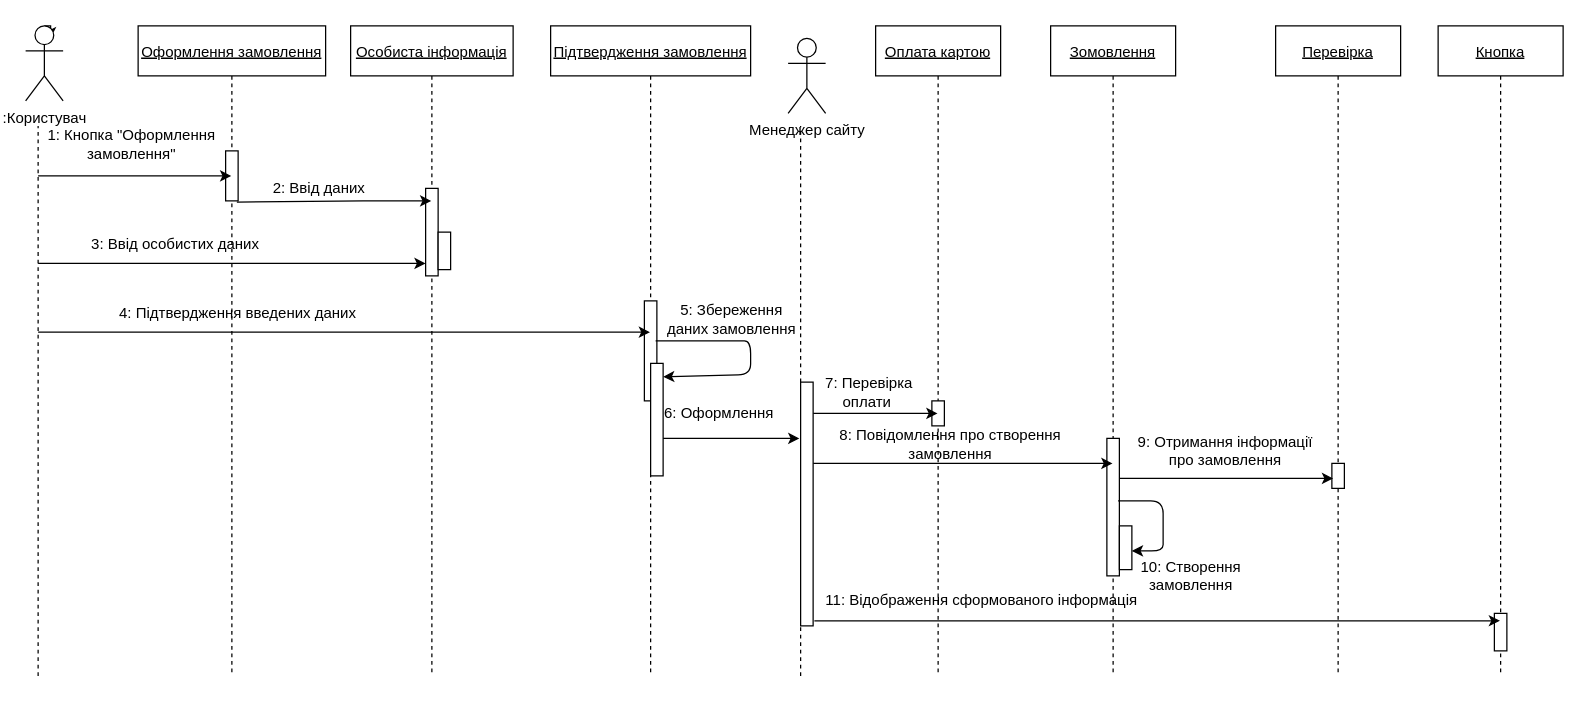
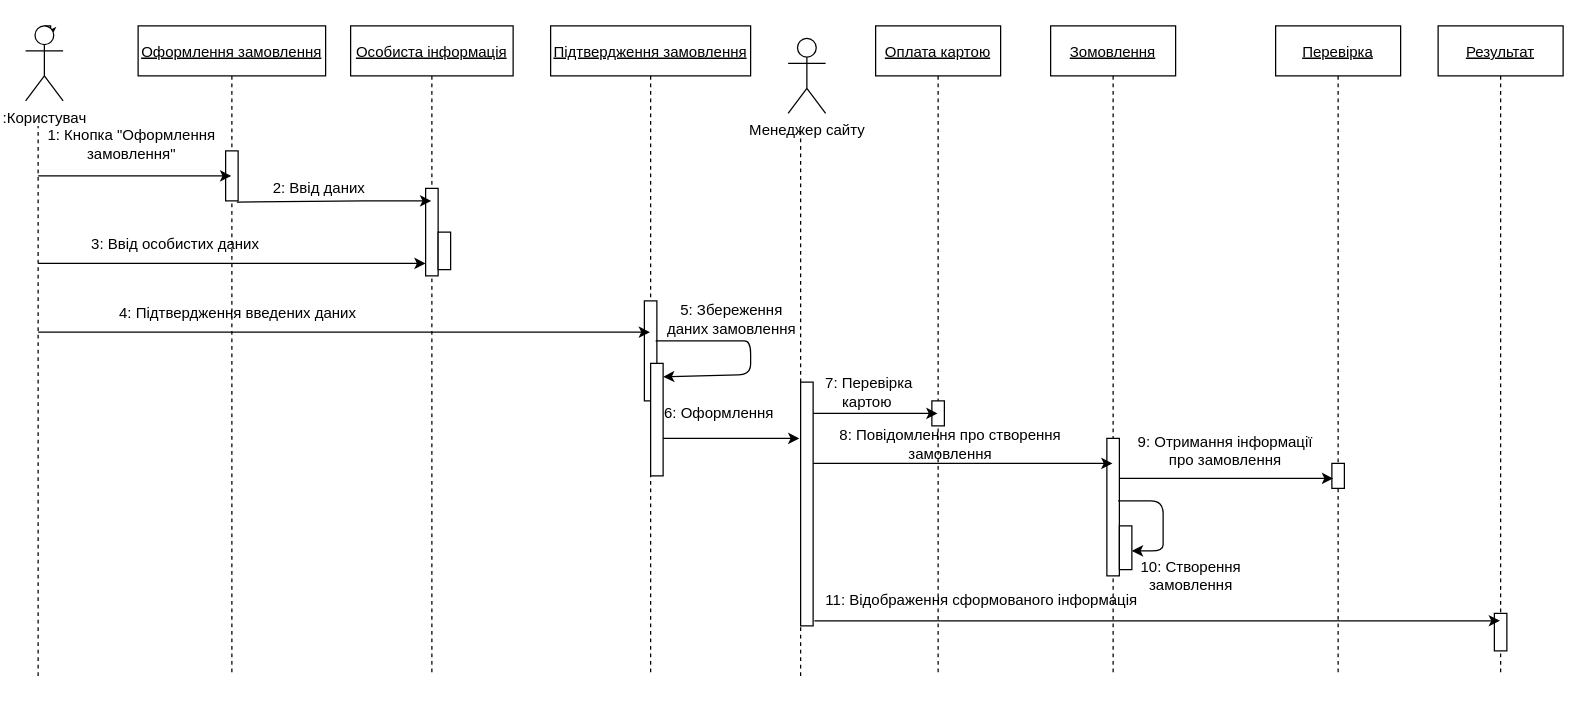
node "Кнопка": label "Кнопка" -> "Результат"
node "7: Перевірка оплати": label "7: Перевірка оплати" -> "7: Перевірка картою"
